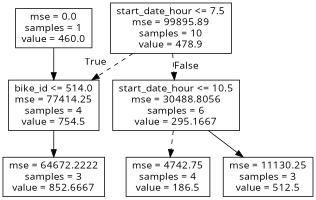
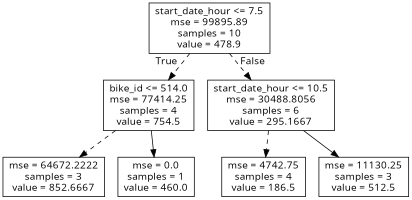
edge "mse = 0.0 samples = 1 value = 460.0" -> "bike_id <= 514.0 mse = 77414.25 samples = 4 value = 754.5": reversed
edge "bike_id <= 514.0 mse = 77414.25 samples = 4 value = 754.5" -> "mse = 64672.2222 samples = 3 value = 852.6667": style solid -> dashed
